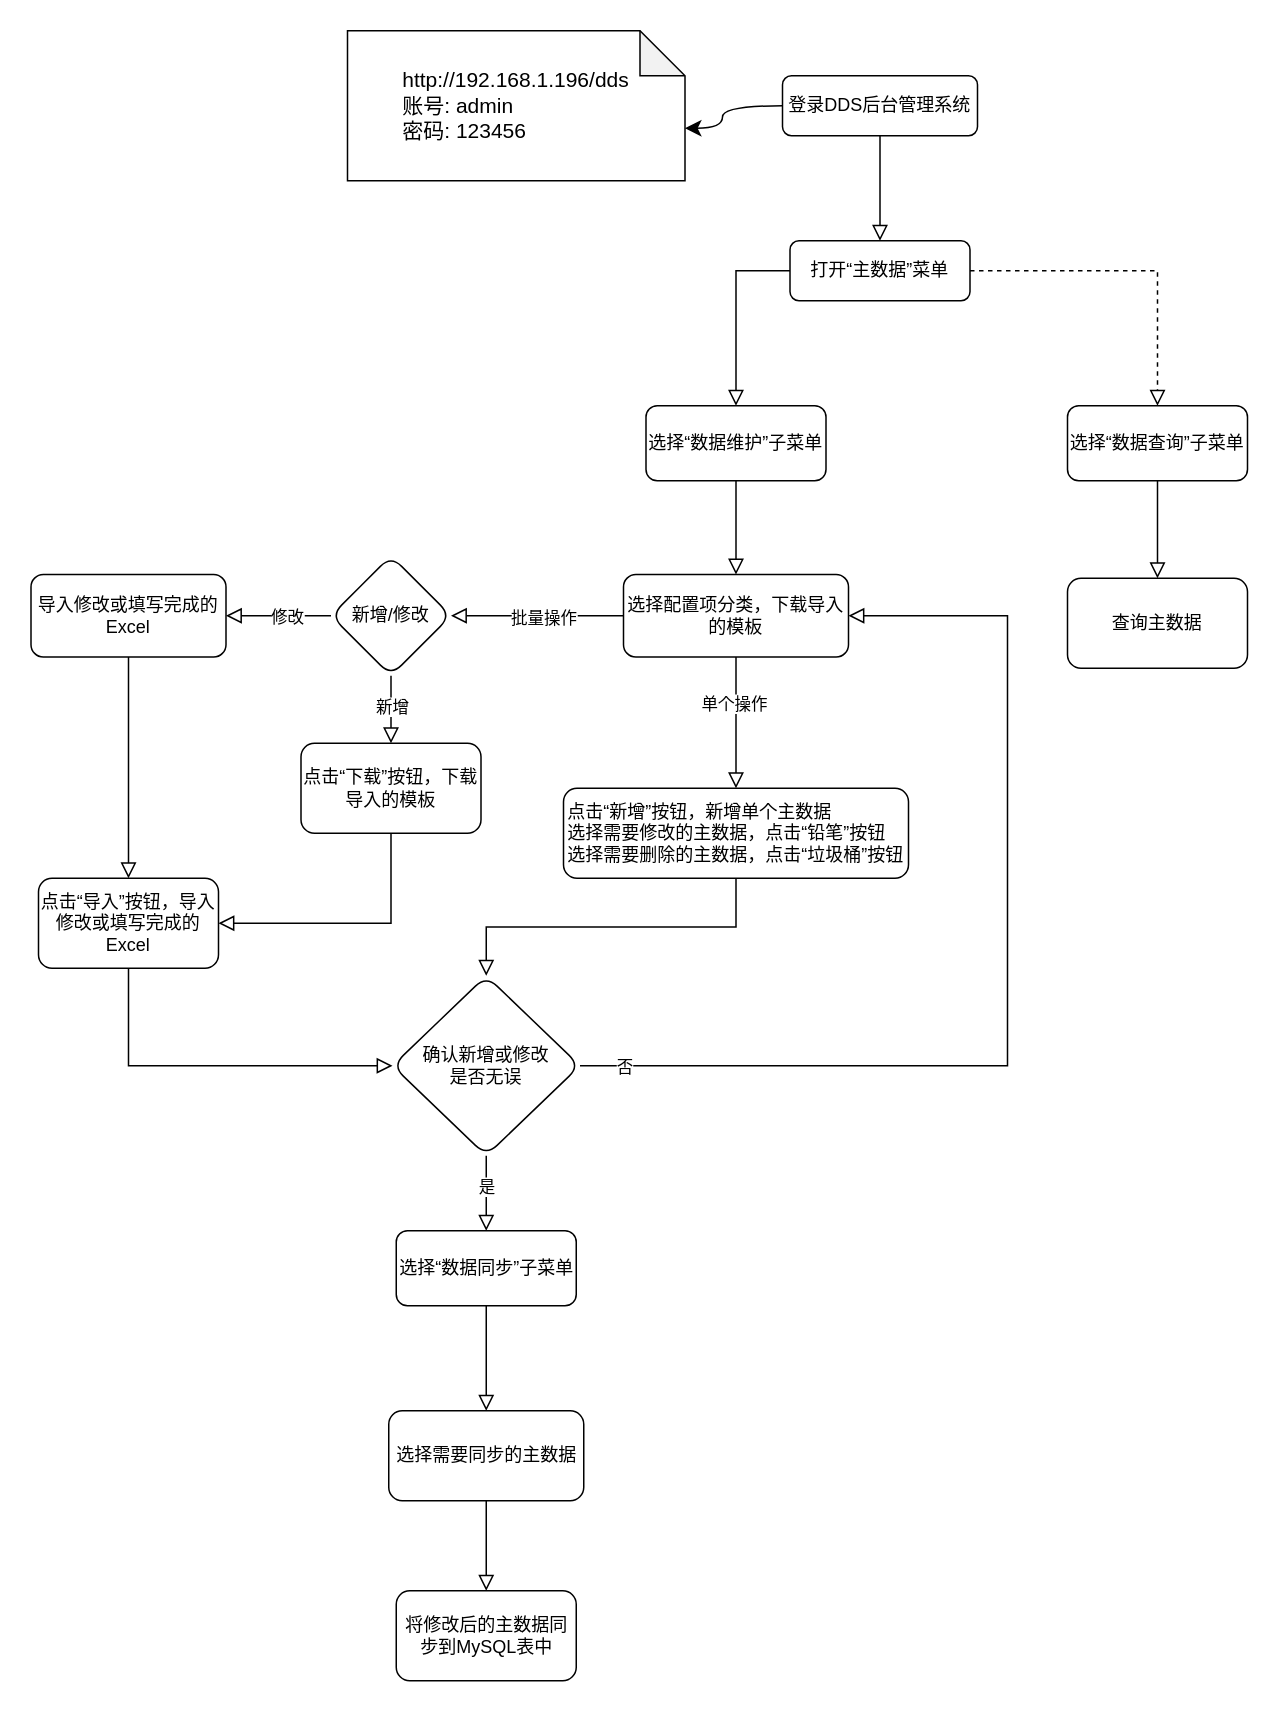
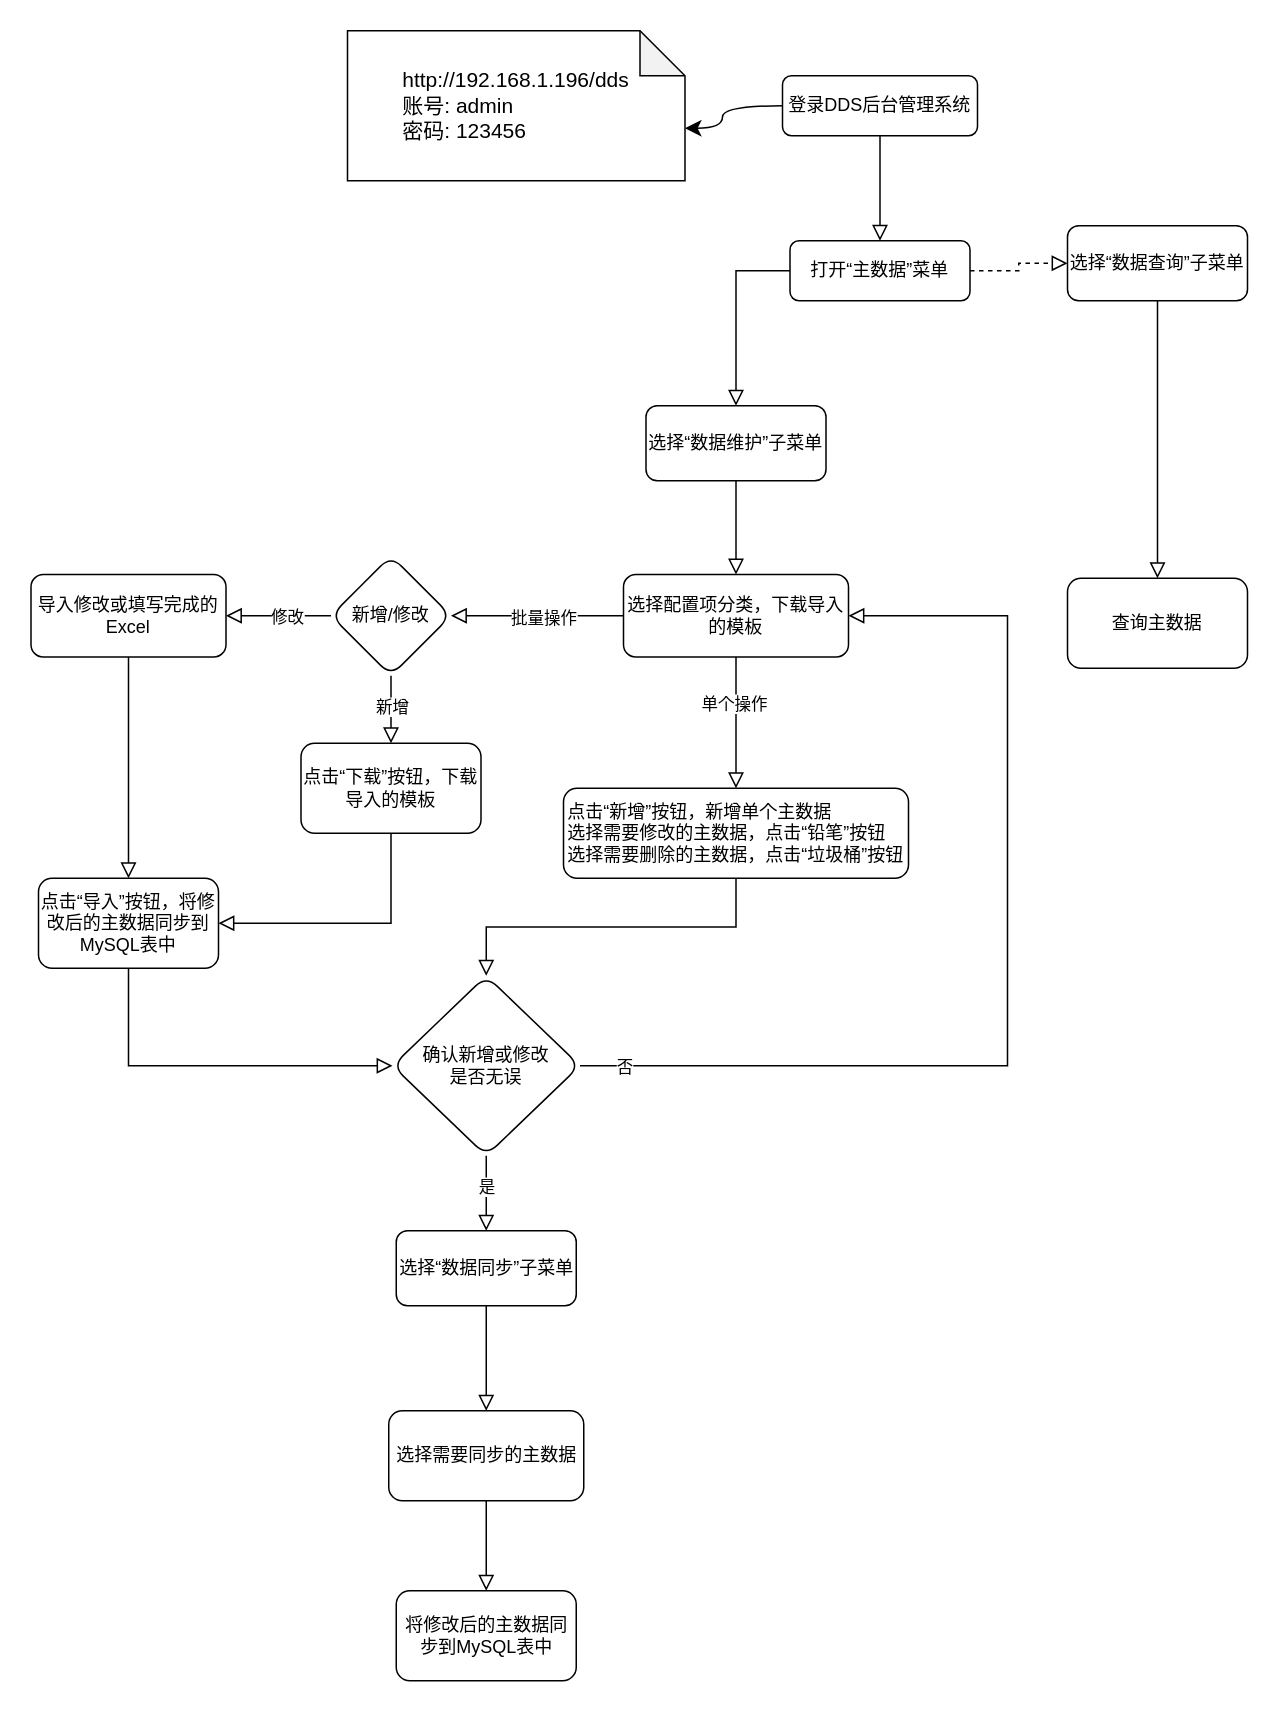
node "选择“数据查询”子菜单": moved (1157, 443) -> (1157, 263)
node "点击“导入”按钮，导入修改或填写完成的Excel": label "点击“导入”按钮，导入修改或填写完成的Excel" -> "点击“导入”按钮，将修改后的主数据同步到MySQL表中"
